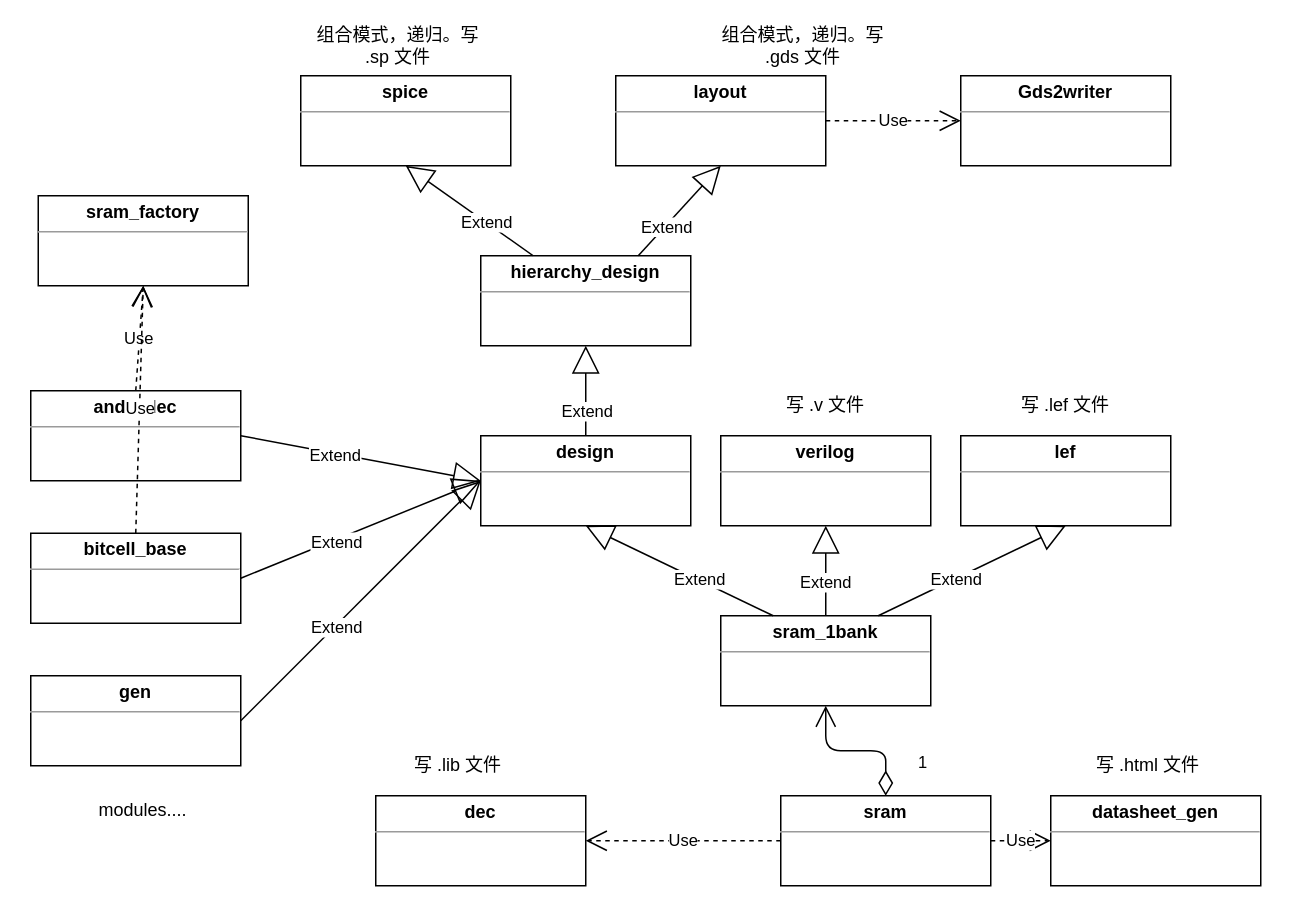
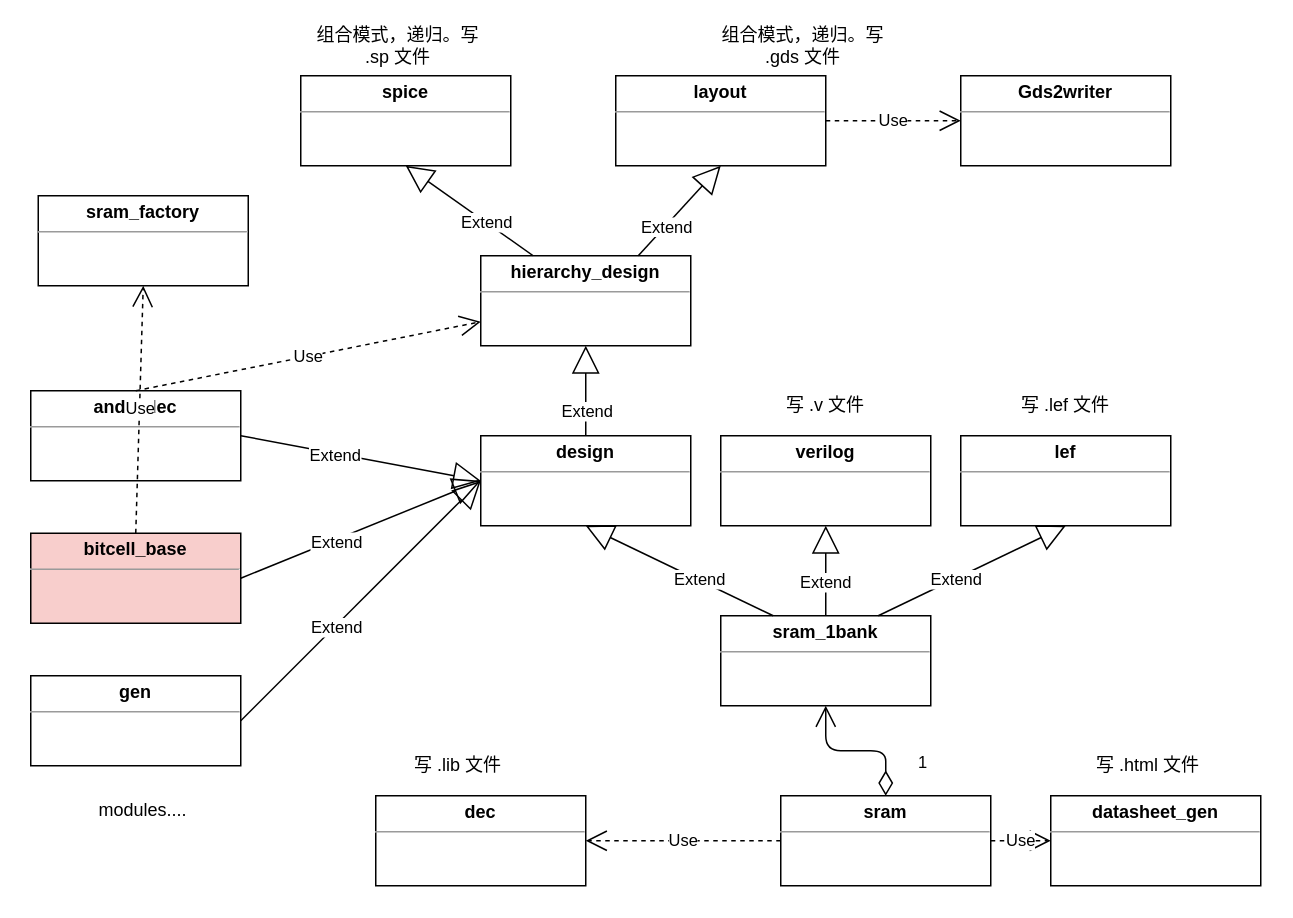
edge "and2_dec" -> "sram_factory": now "and2_dec" -> "hierarchy_design"
node "bitcell_base": fillcolor #ffffff -> #f8cecc
